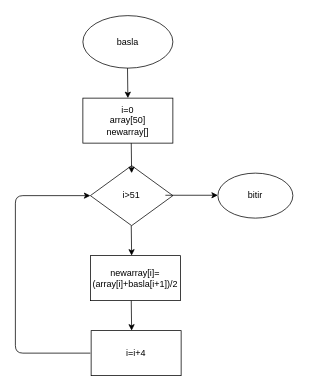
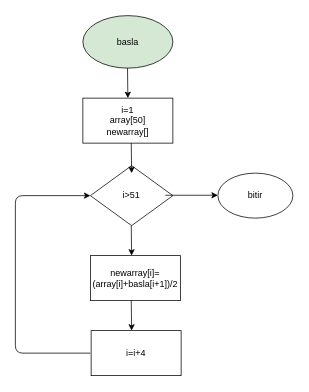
node "basla": fillcolor #ffffff -> #d5e8d4
node "i=0 array[50] newarray[]": label "i=0 array[50] newarray[]" -> "i=1 array[50] newarray[]"
